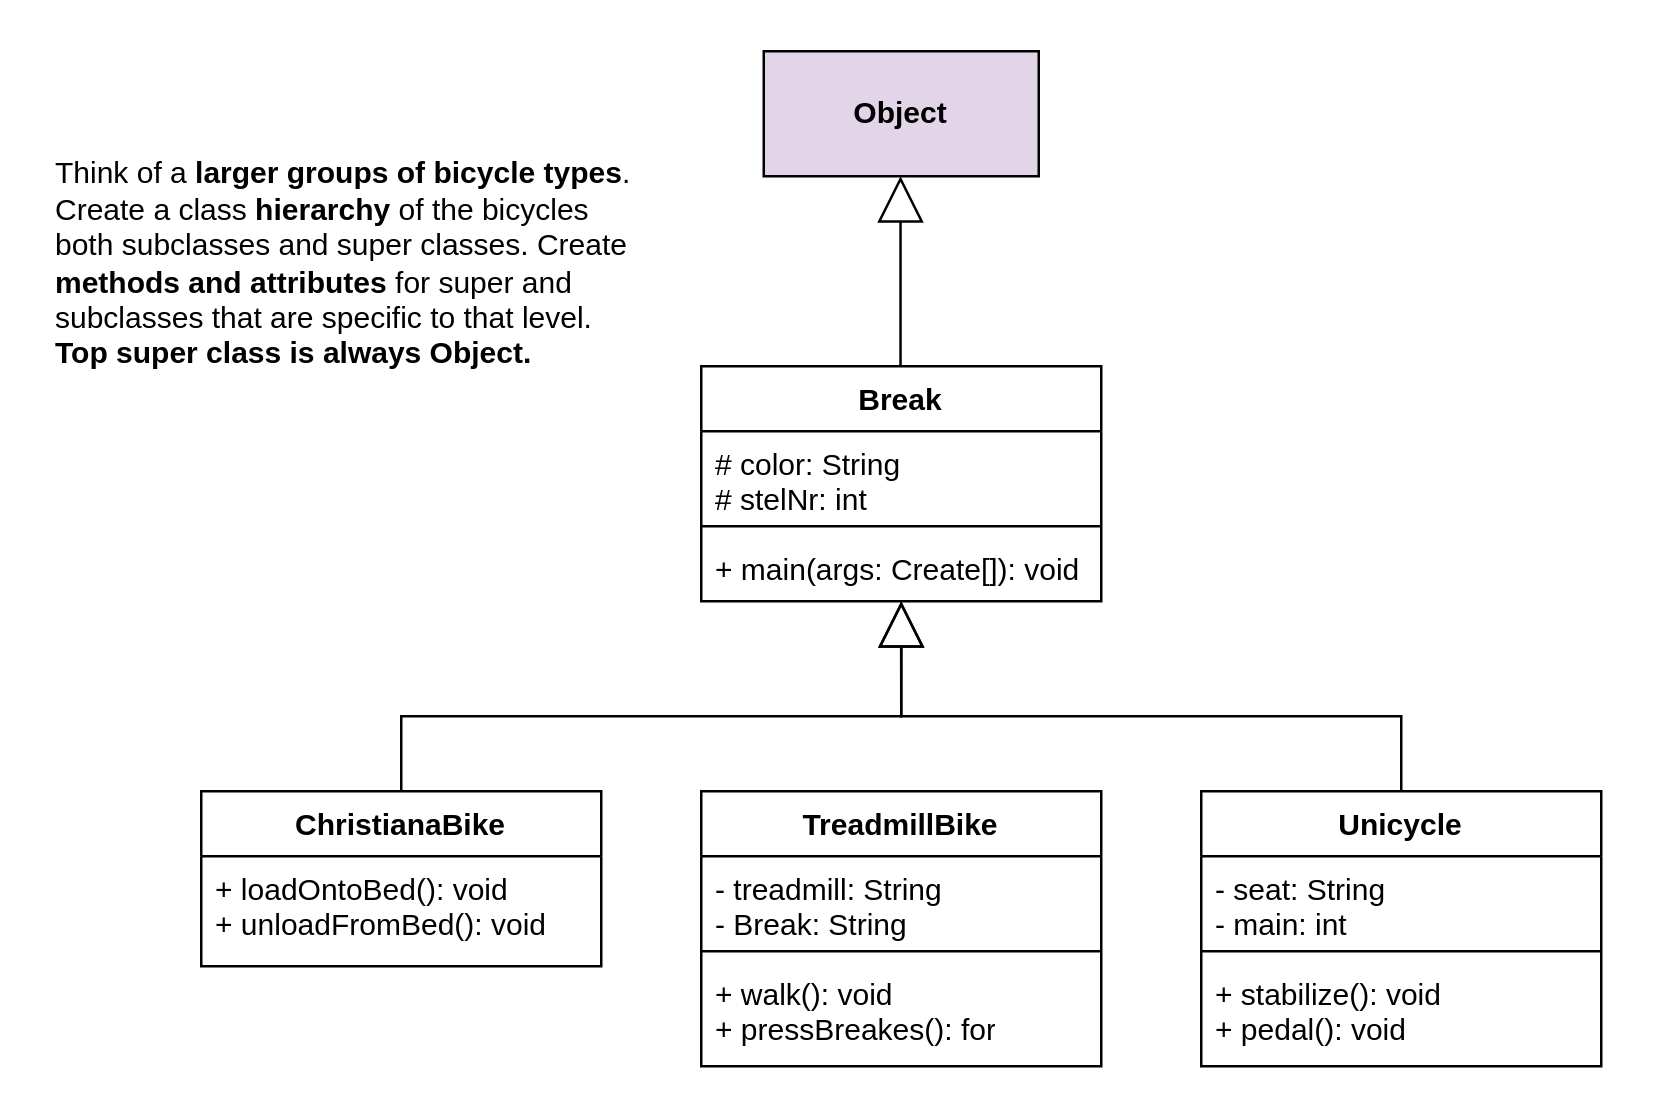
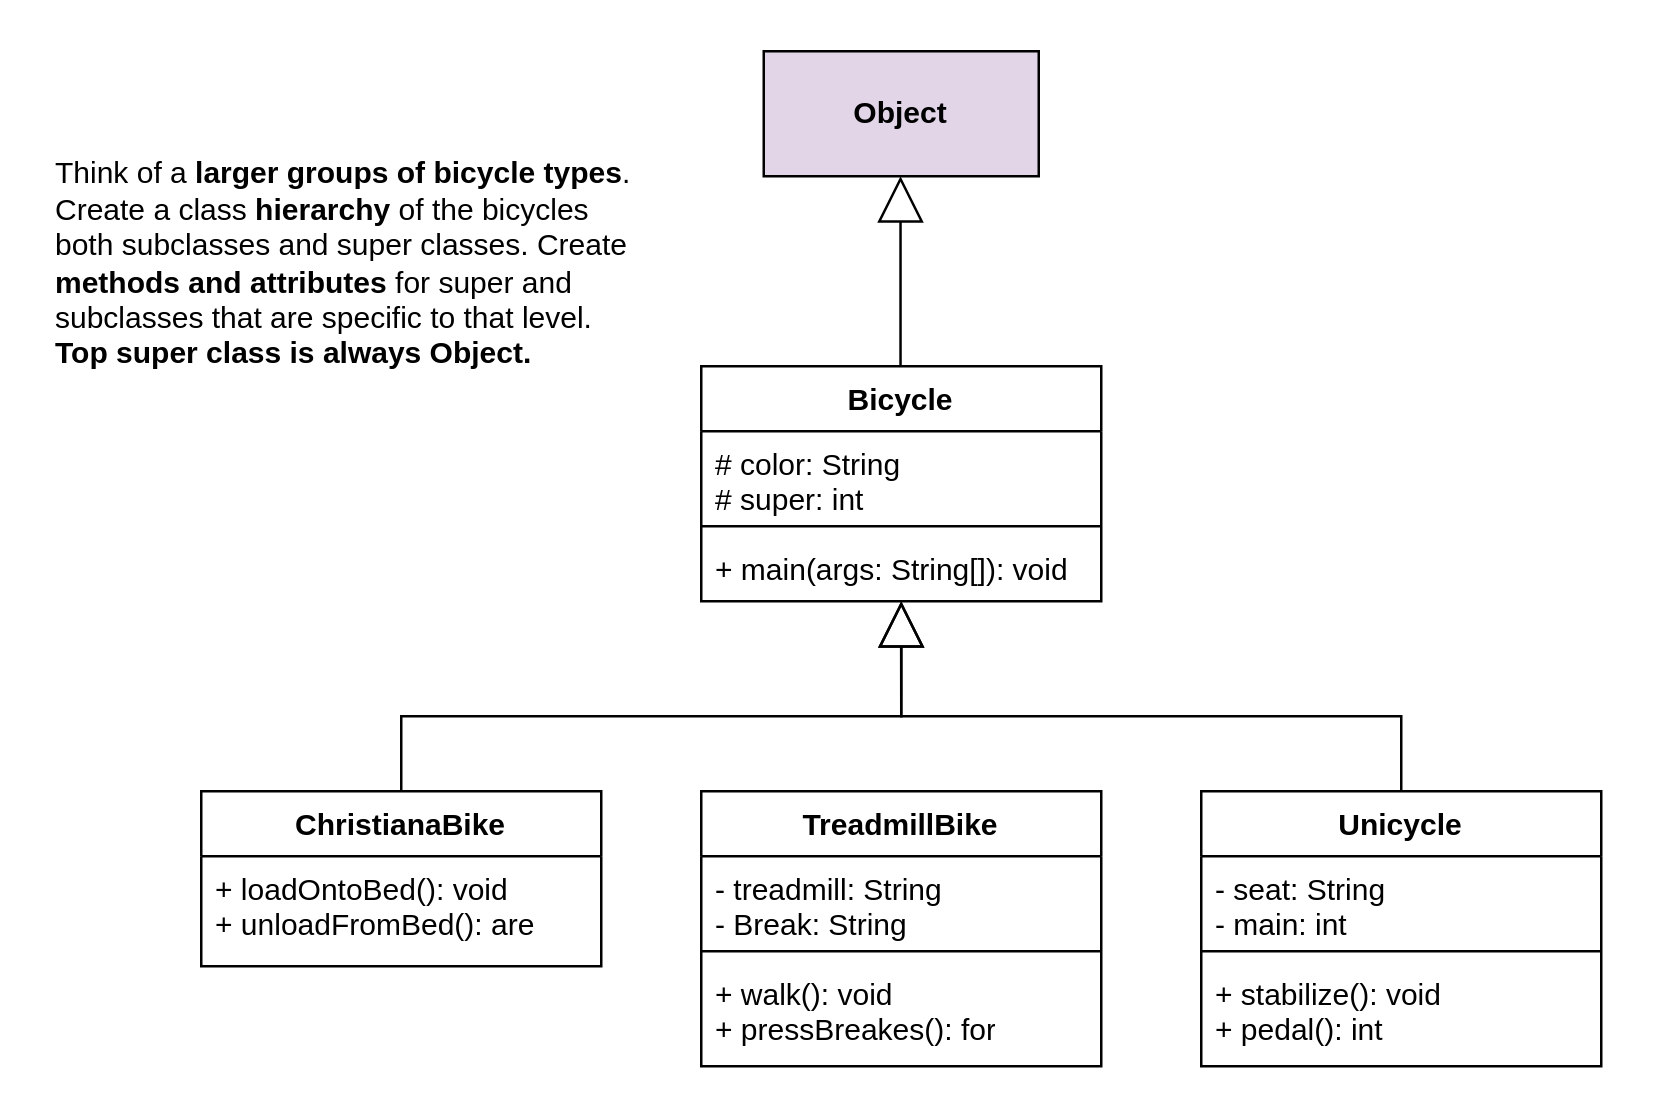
node "Break": label "Break" -> "Bicycle"
node "# color: String # stelNr: int": label "# color: String # stelNr: int" -> "# color: String # super: int"
node "+ main(args: Create[]): void": label "+ main(args: Create[]): void" -> "+ main(args: String[]): void"
node "+ loadOntoBed(): void + unloadFromBed(): void": label "+ loadOntoBed(): void + unloadFromBed(): void" -> "+ loadOntoBed(): void + unloadFromBed(): are"
node "+ stabilize(): void + pedal(): void": label "+ stabilize(): void + pedal(): void" -> "+ stabilize(): void + pedal(): int"
